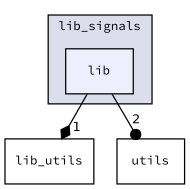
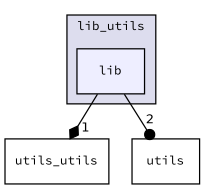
cluster "lib_signals": label "lib_signals" -> "lib_utils"
node "lib_utils": label "lib_utils" -> "utils_utils"
